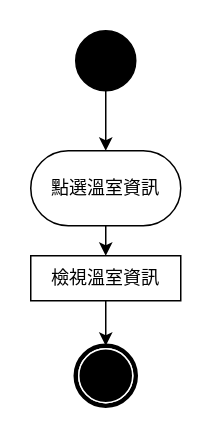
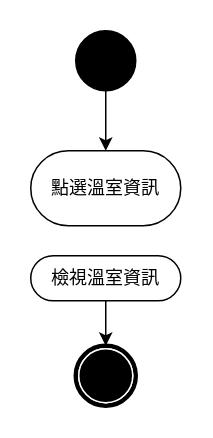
edge "點選溫室資訊" -> "檢視溫室資訊": removed
node "檢視溫室資訊": shape rectangle -> rounded rectangle
